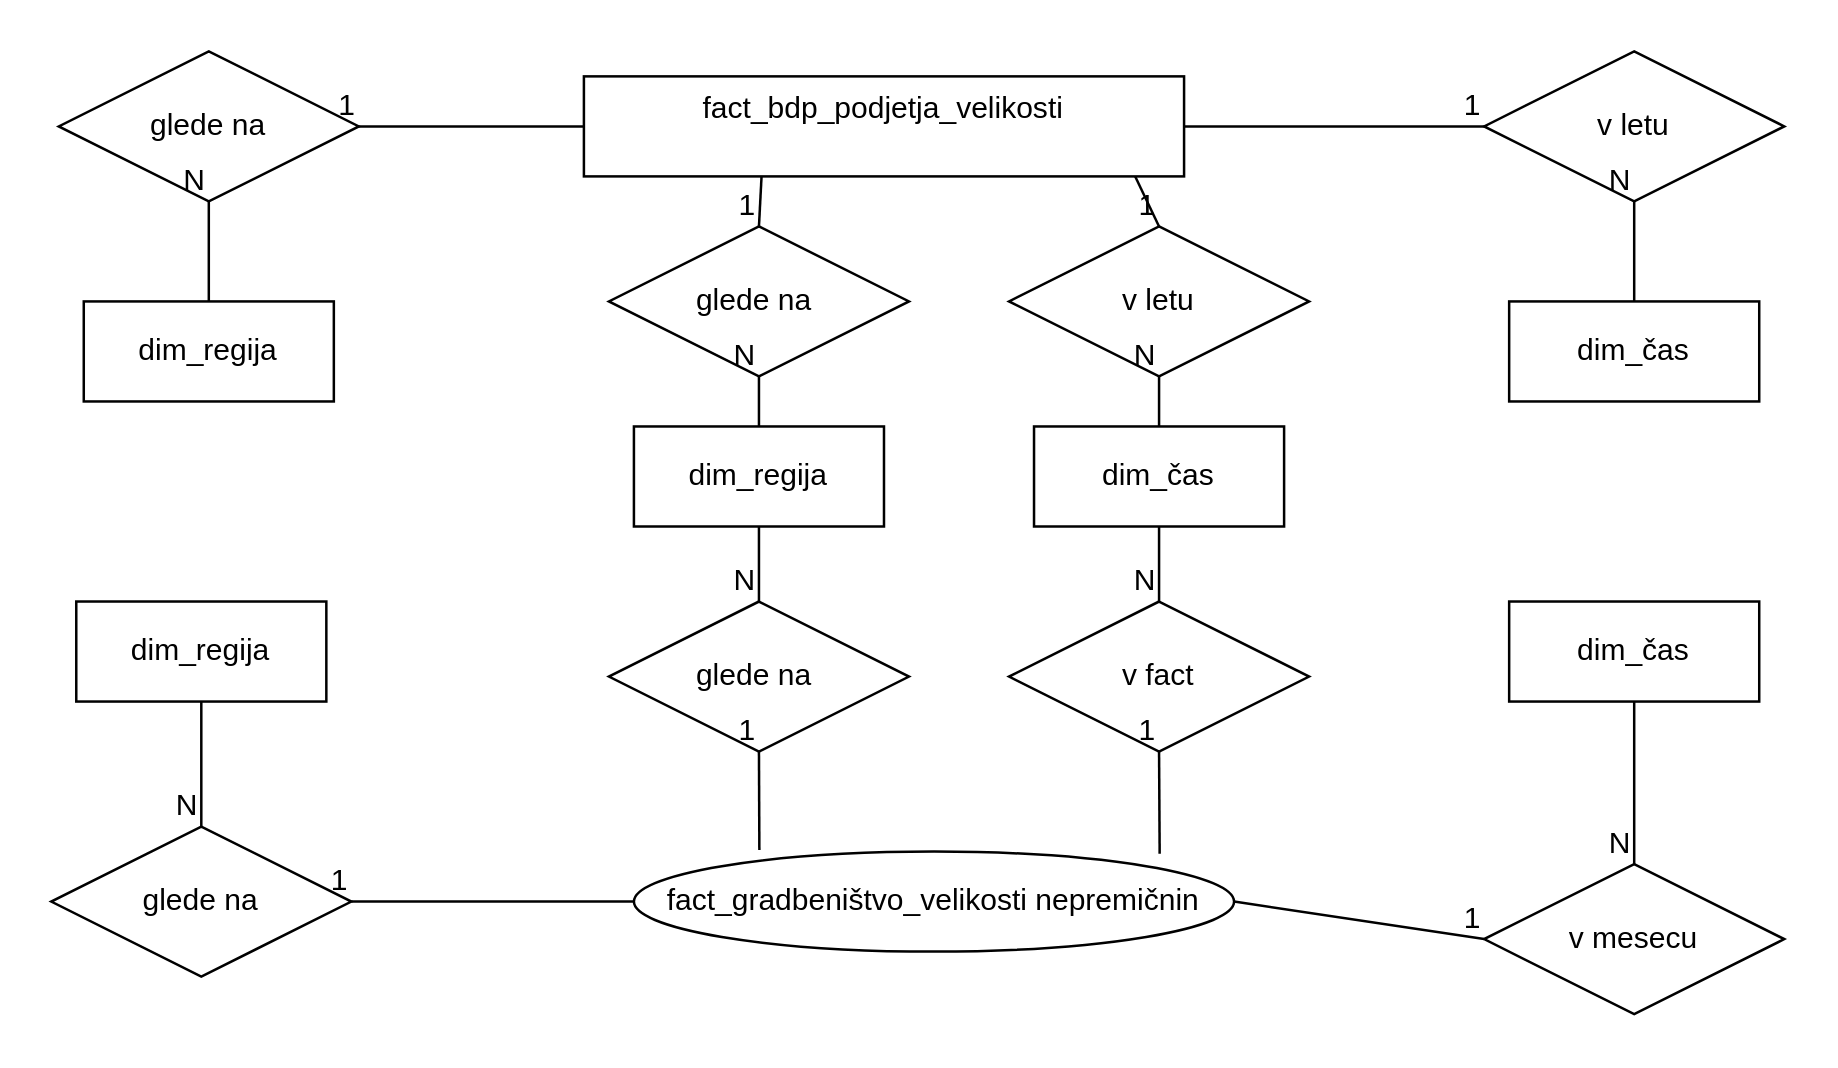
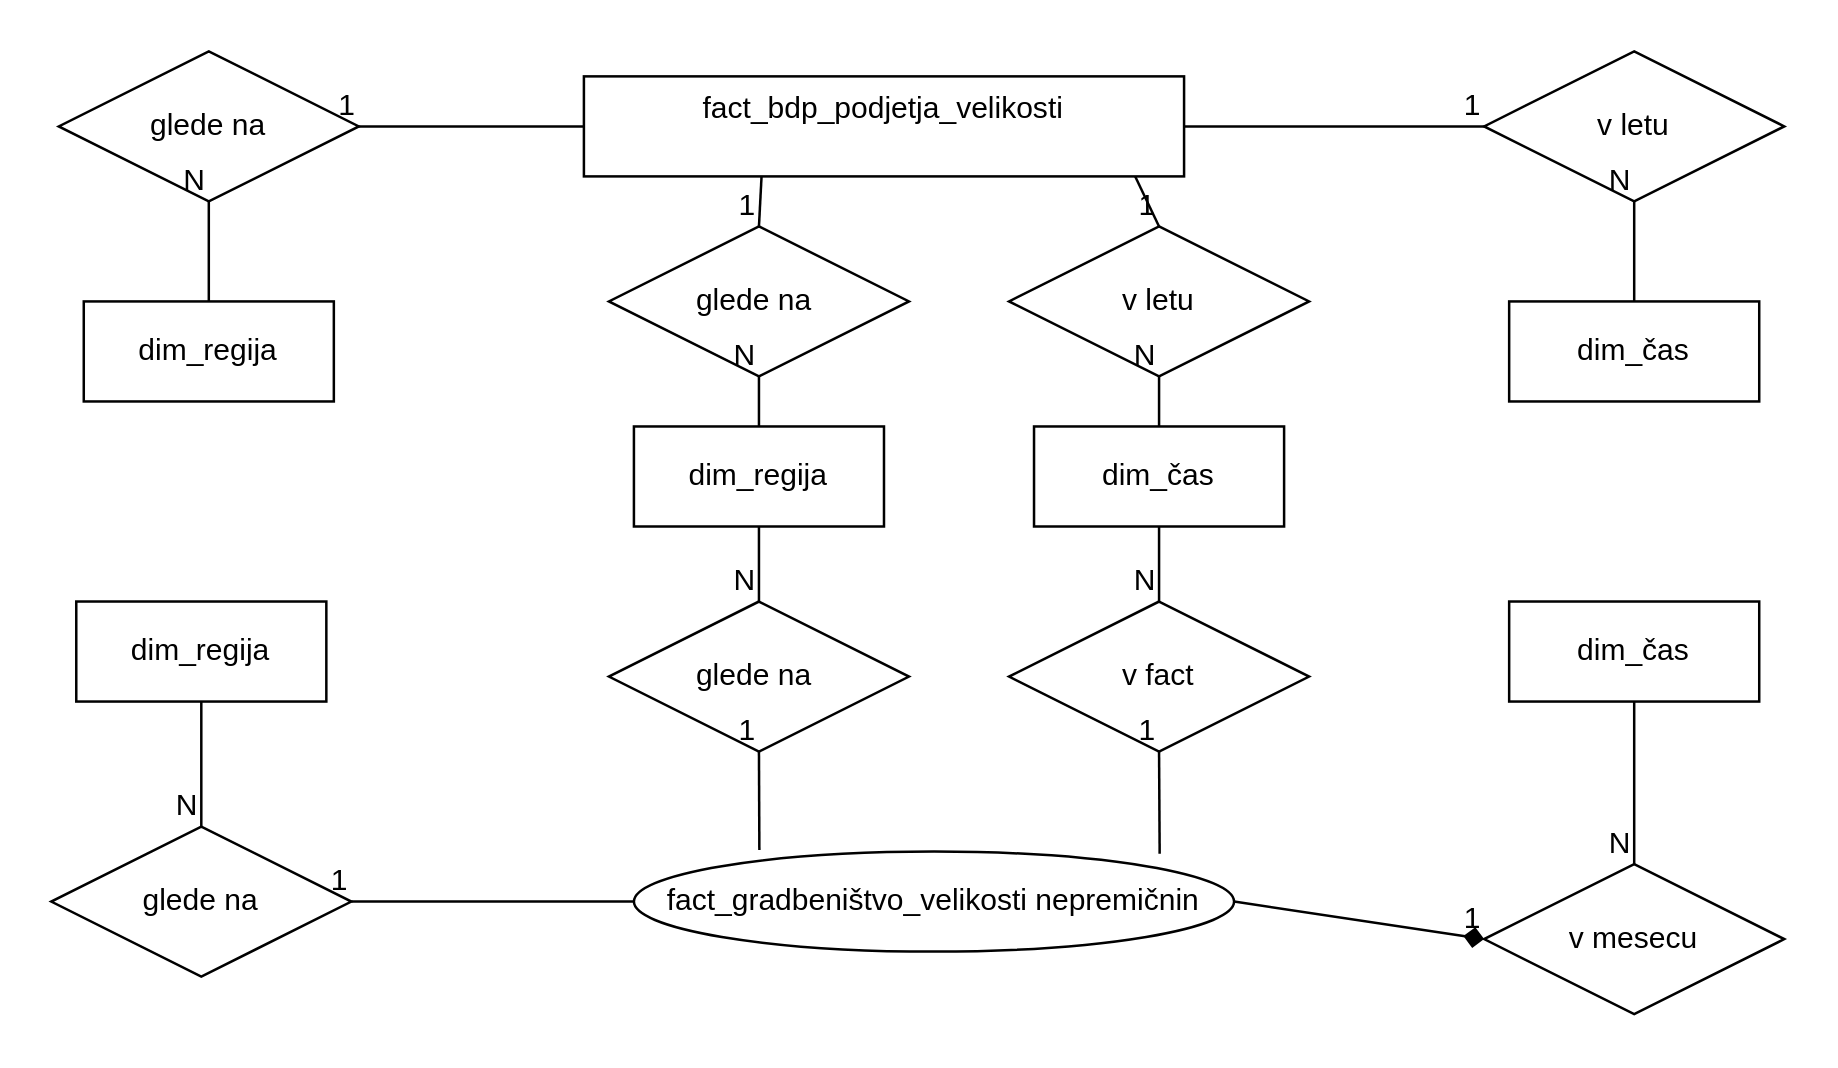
edge "fact_gradbeništvo_velikosti nepremičnin" -- "v mesecu": arrowhead none -> diamond
